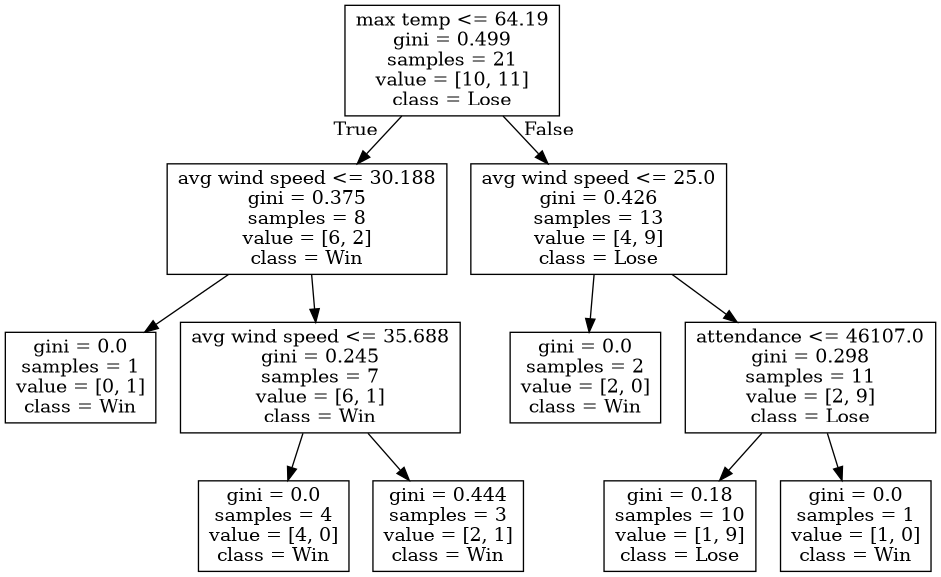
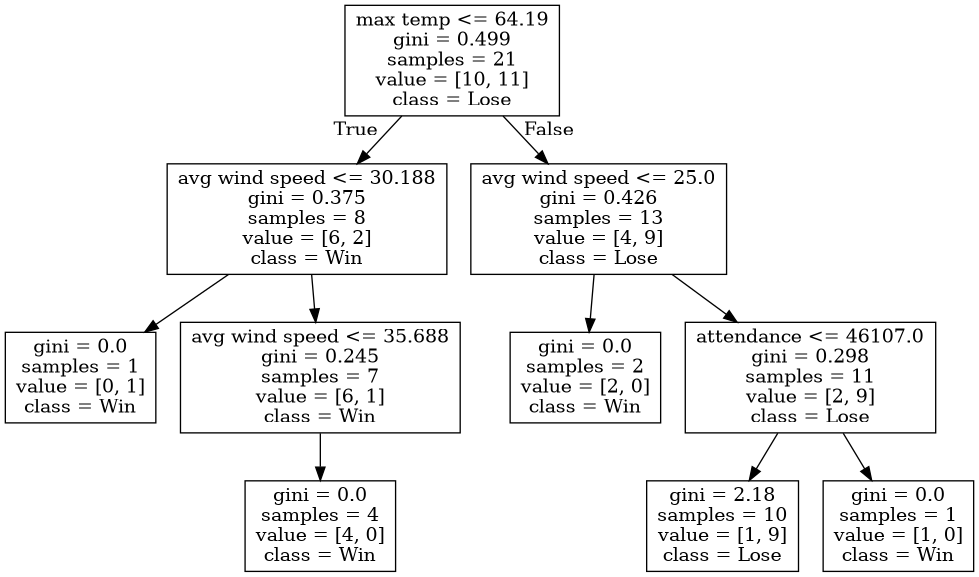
node "gini = 0.444 samples = 3 value = [2, 1] class = Win": removed
node "gini = 0.18 samples = 10 value = [1, 9] class = Lose": label "gini = 0.18 samples = 10 value = [1, 9] class = Lose" -> "gini = 2.18 samples = 10 value = [1, 9] class = Lose"
